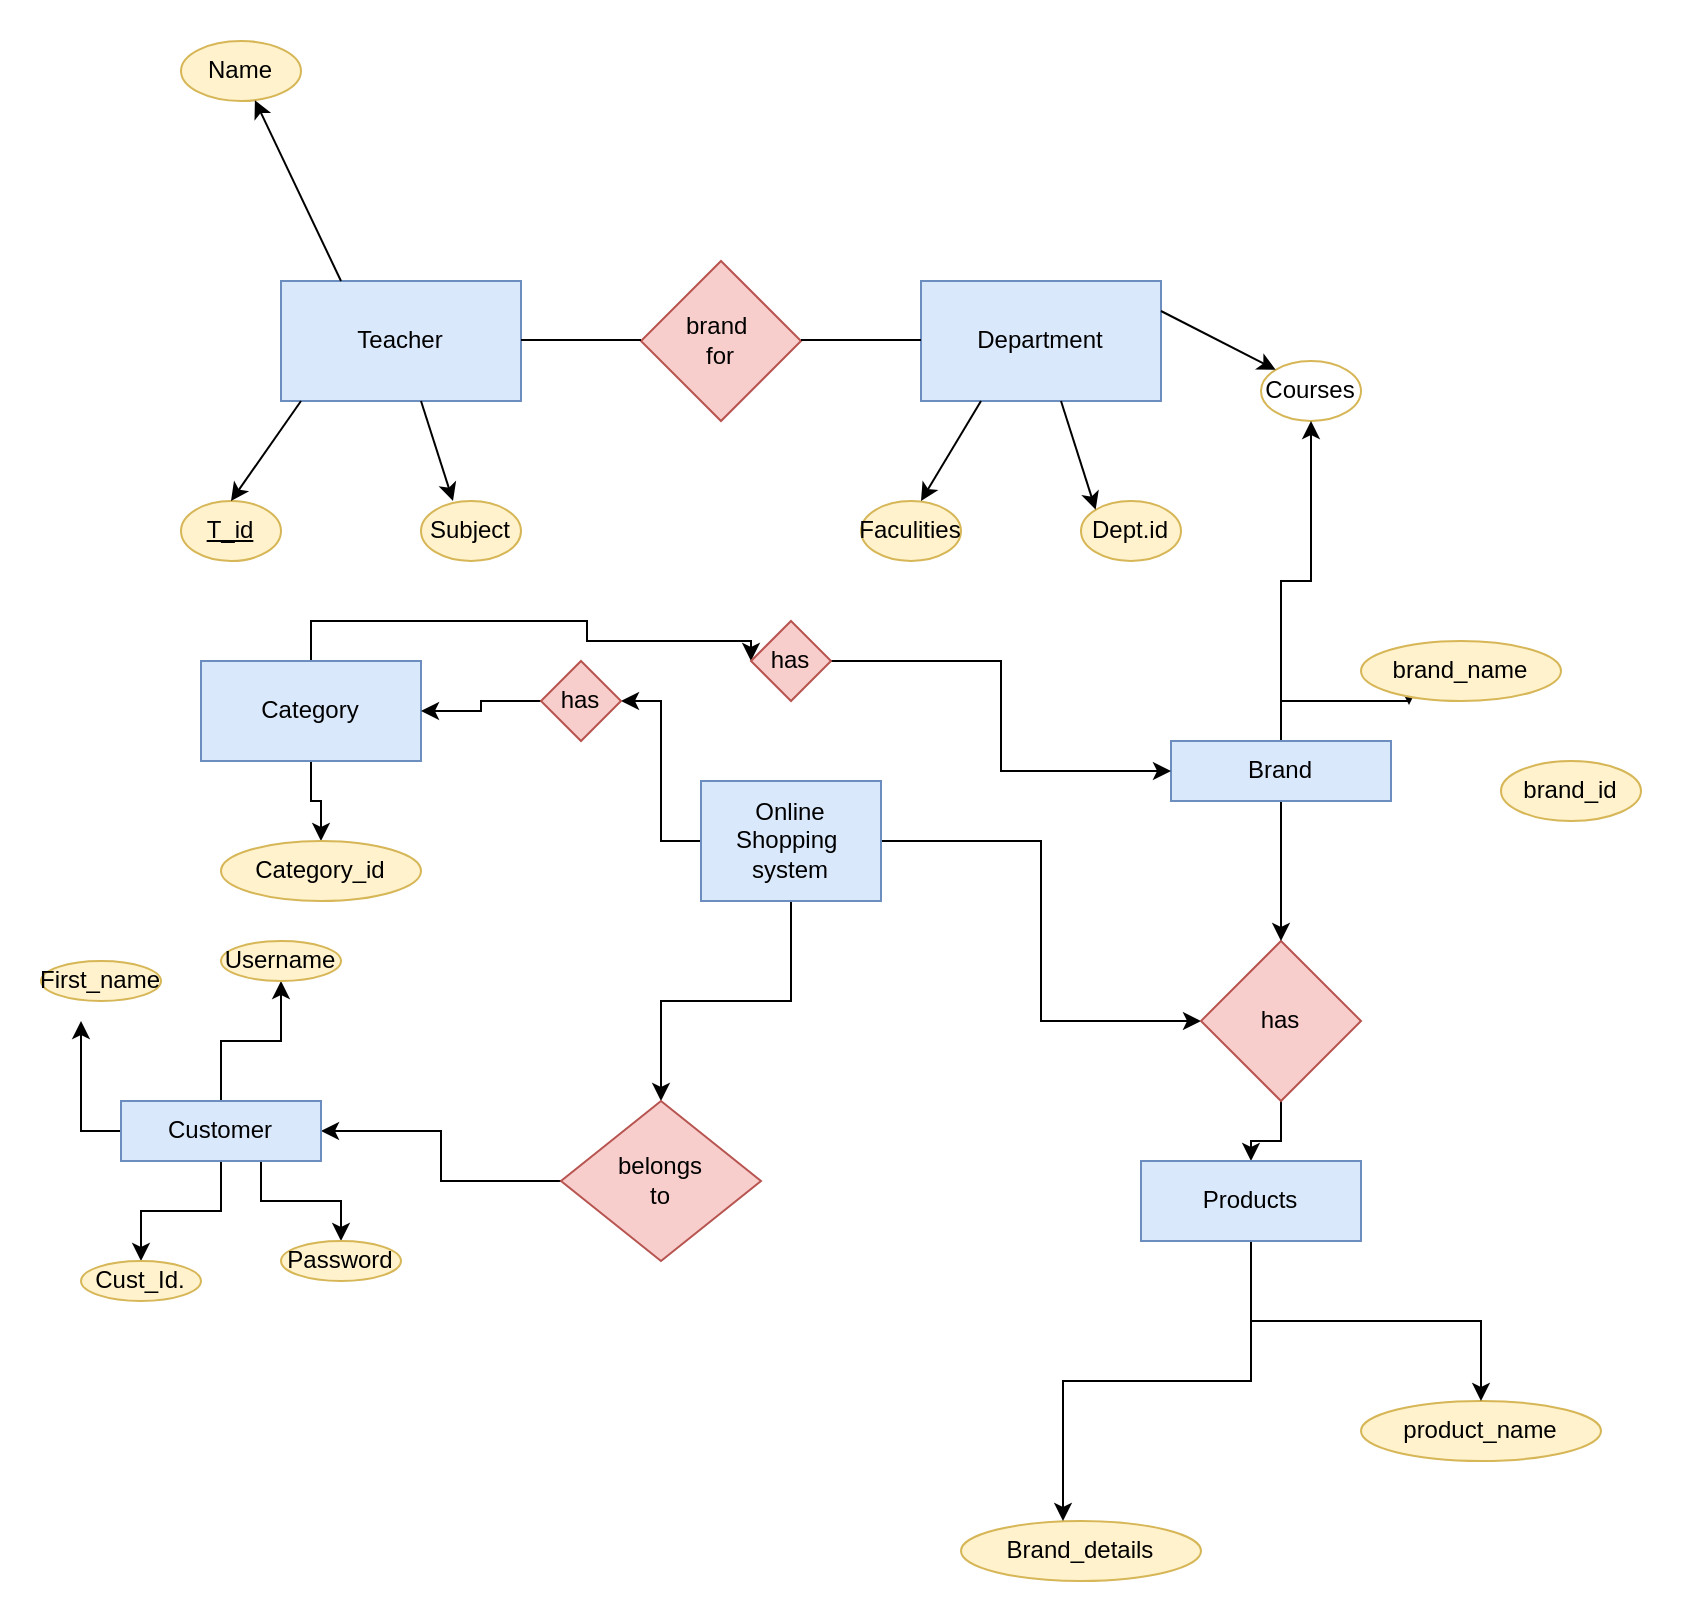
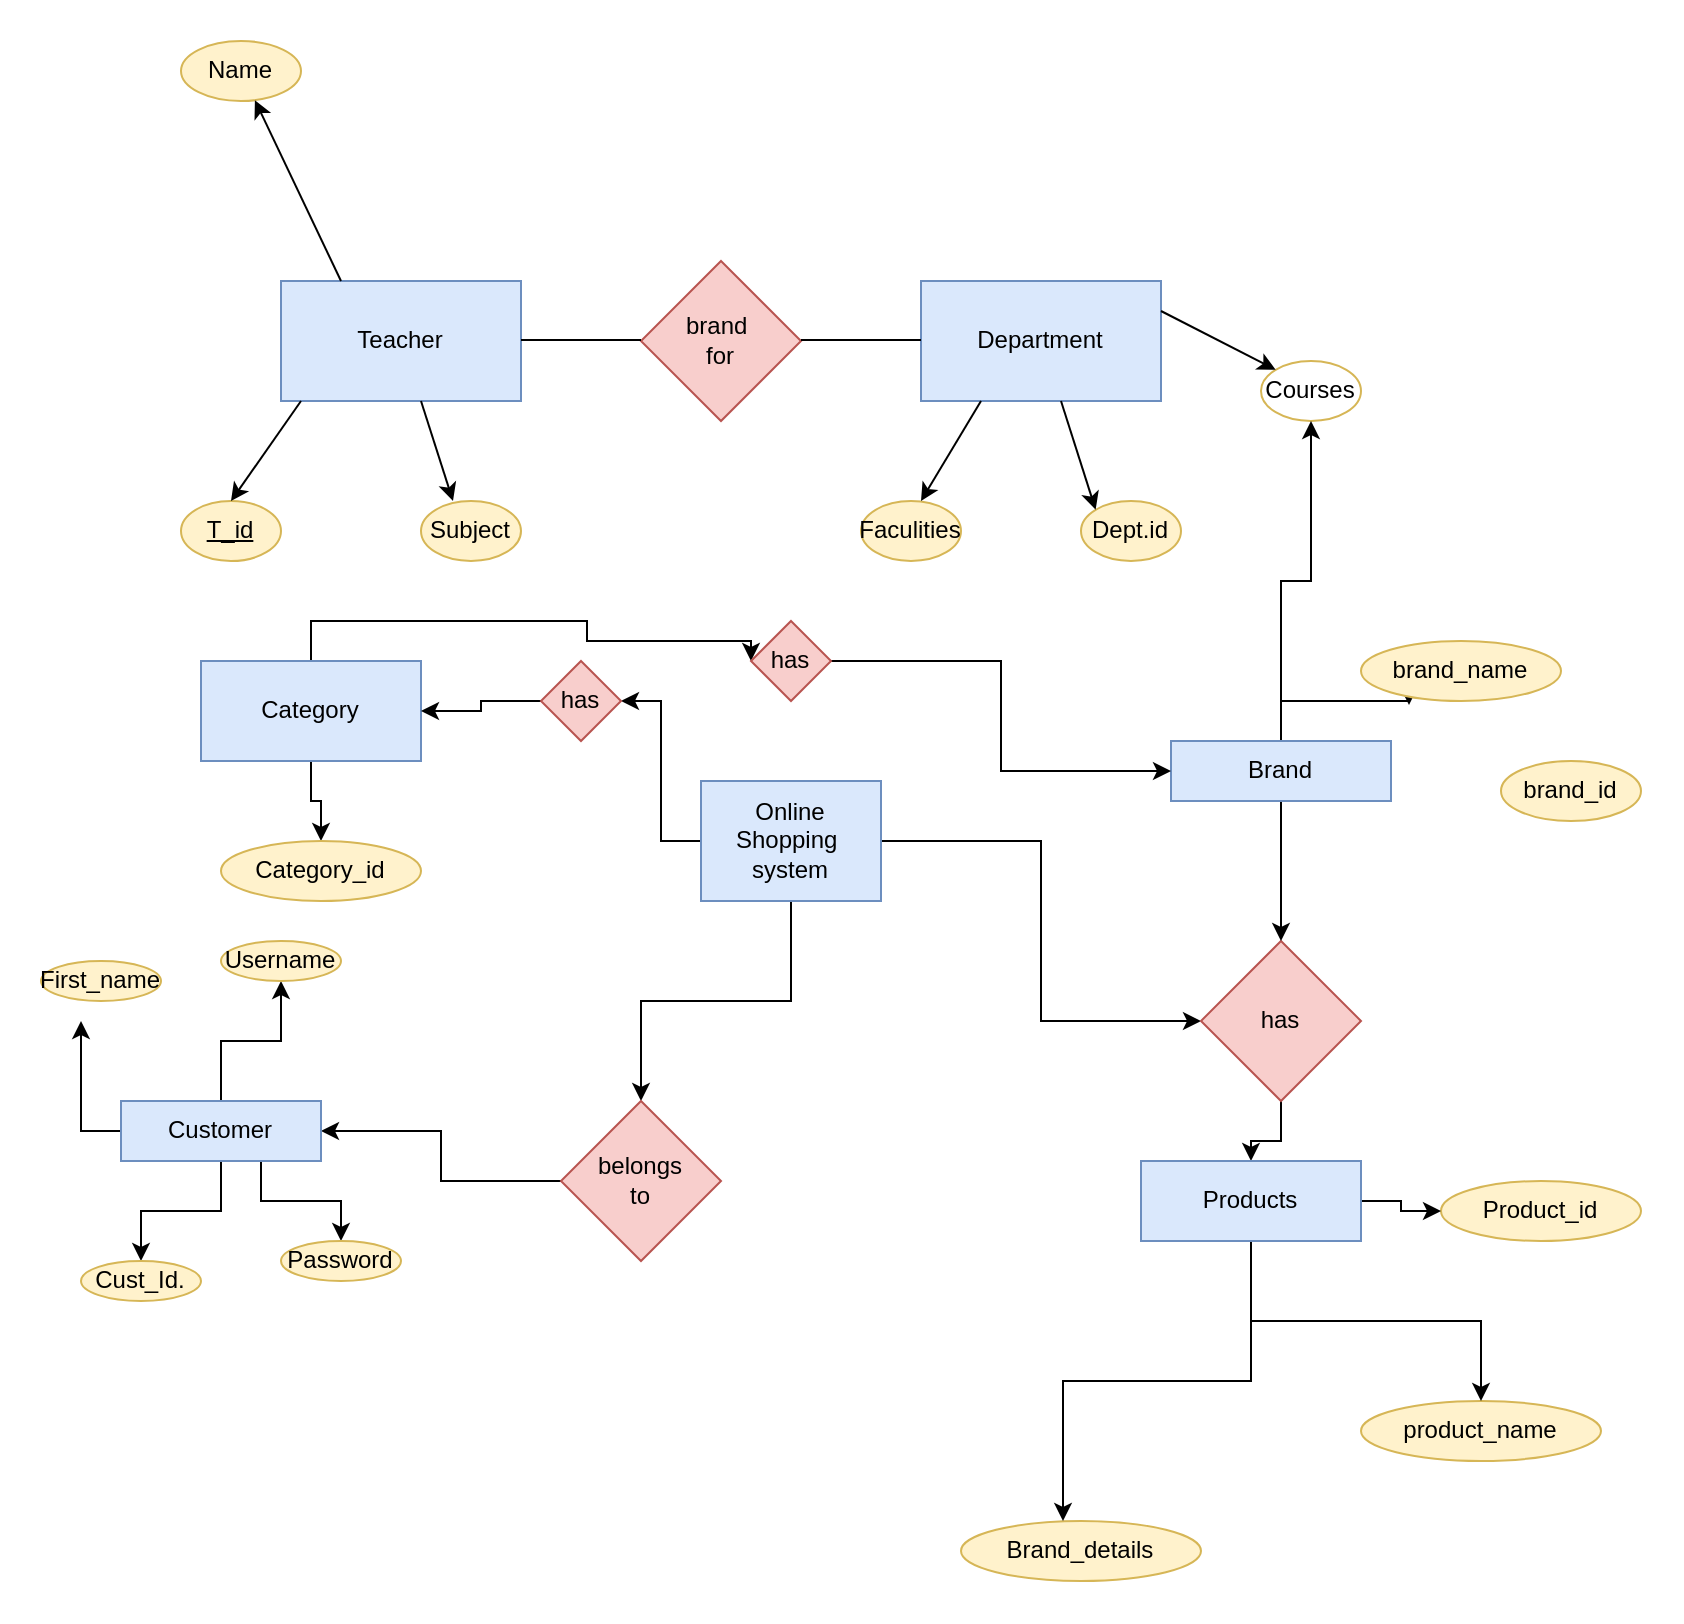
node "belongs to": size 200x160 -> 160x160
edge "Products" -> "Product_id": added
node "Product_id": added
